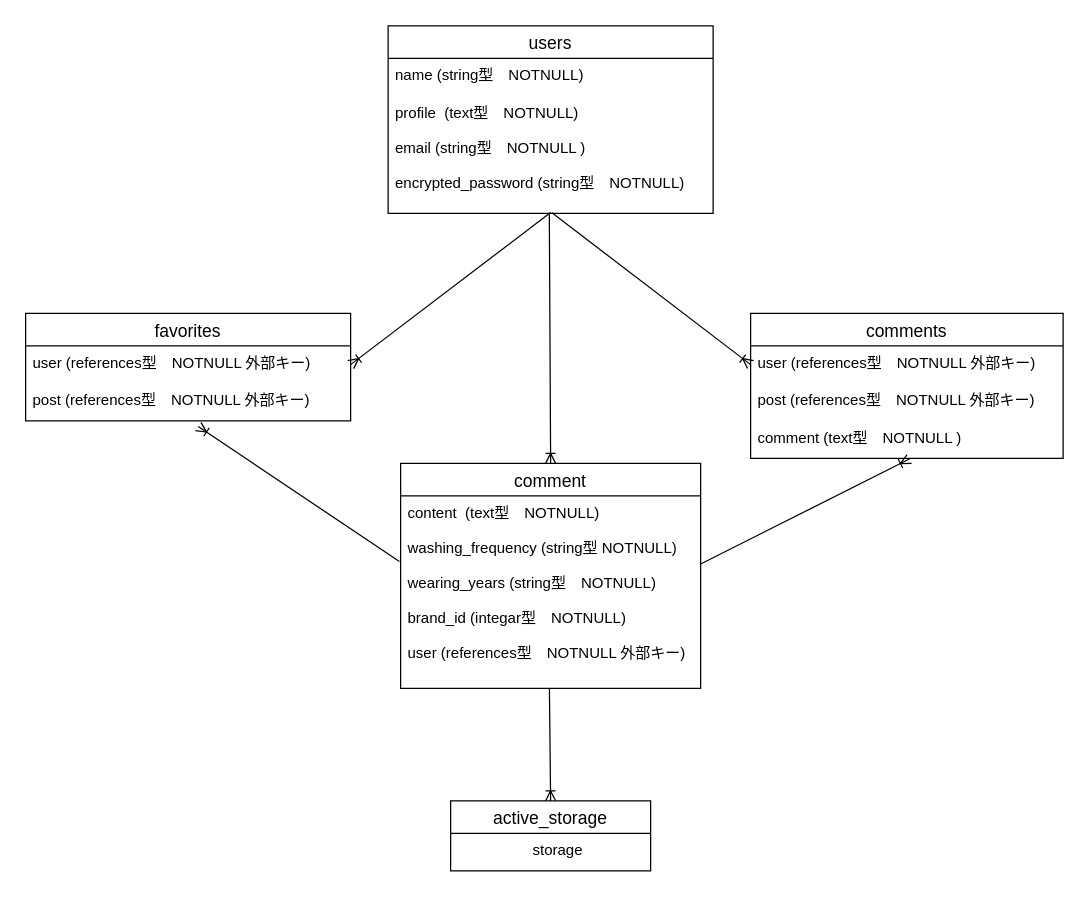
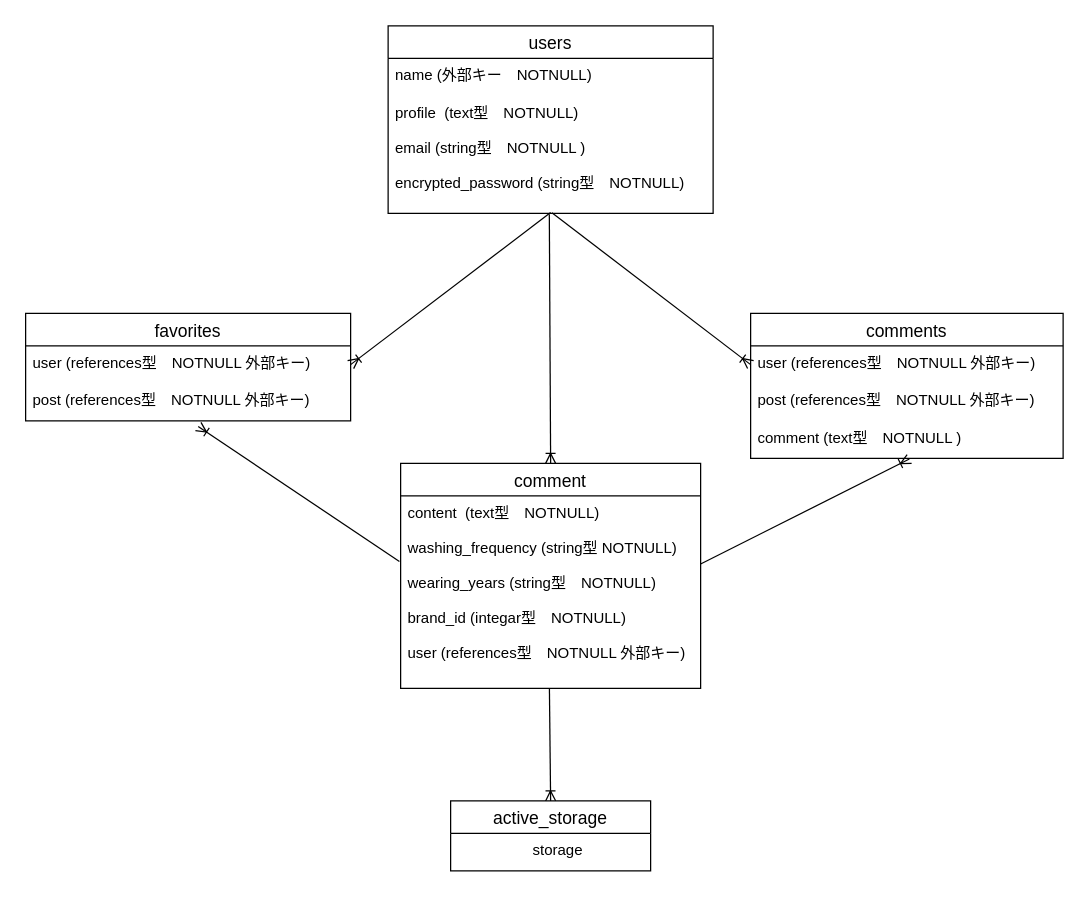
node "name (string型 NOTNULL)": label "name (string型 NOTNULL)" -> "name (外部キー NOTNULL)"
